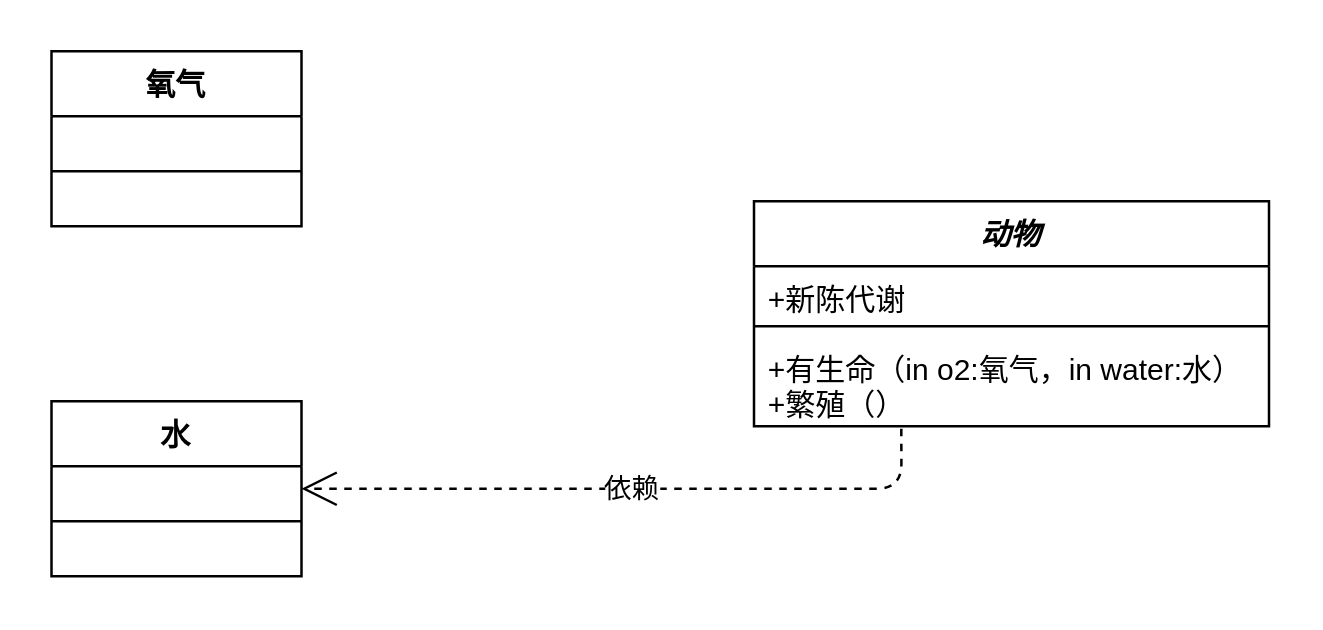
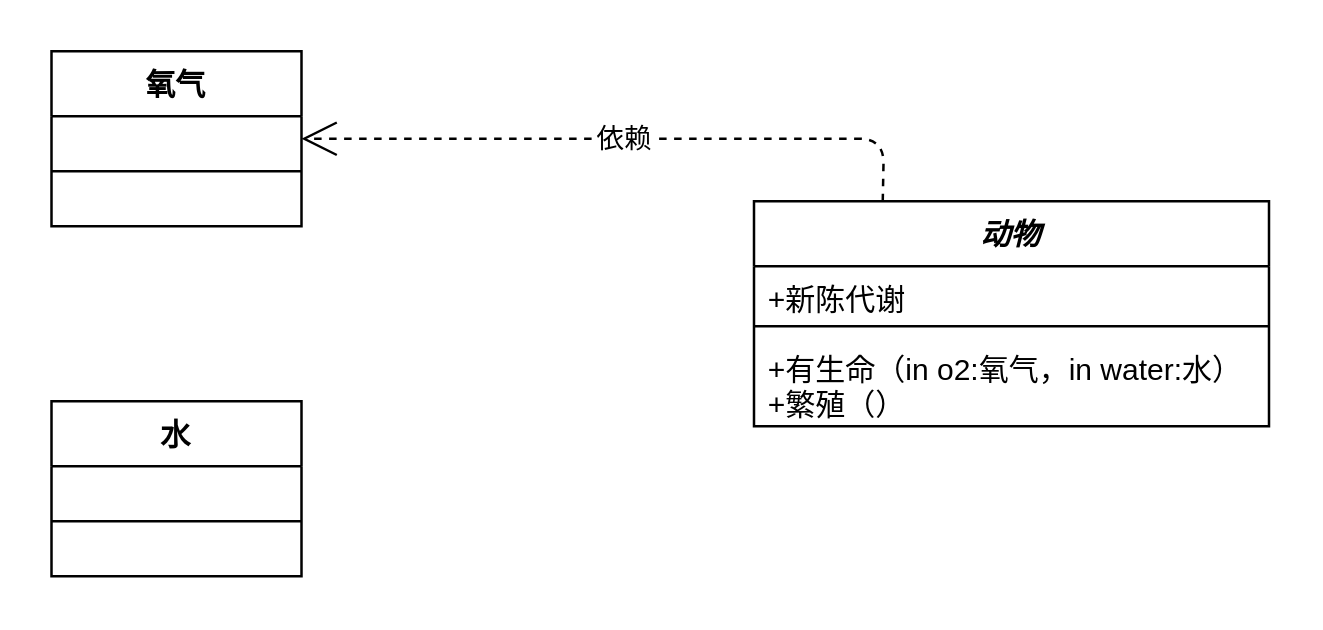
edge "动物" -> "氧气": added, label "依赖"
edge "+有生命（in o2:氧气，in water:水） +繁殖（）" -> "水": removed, label "依赖"
